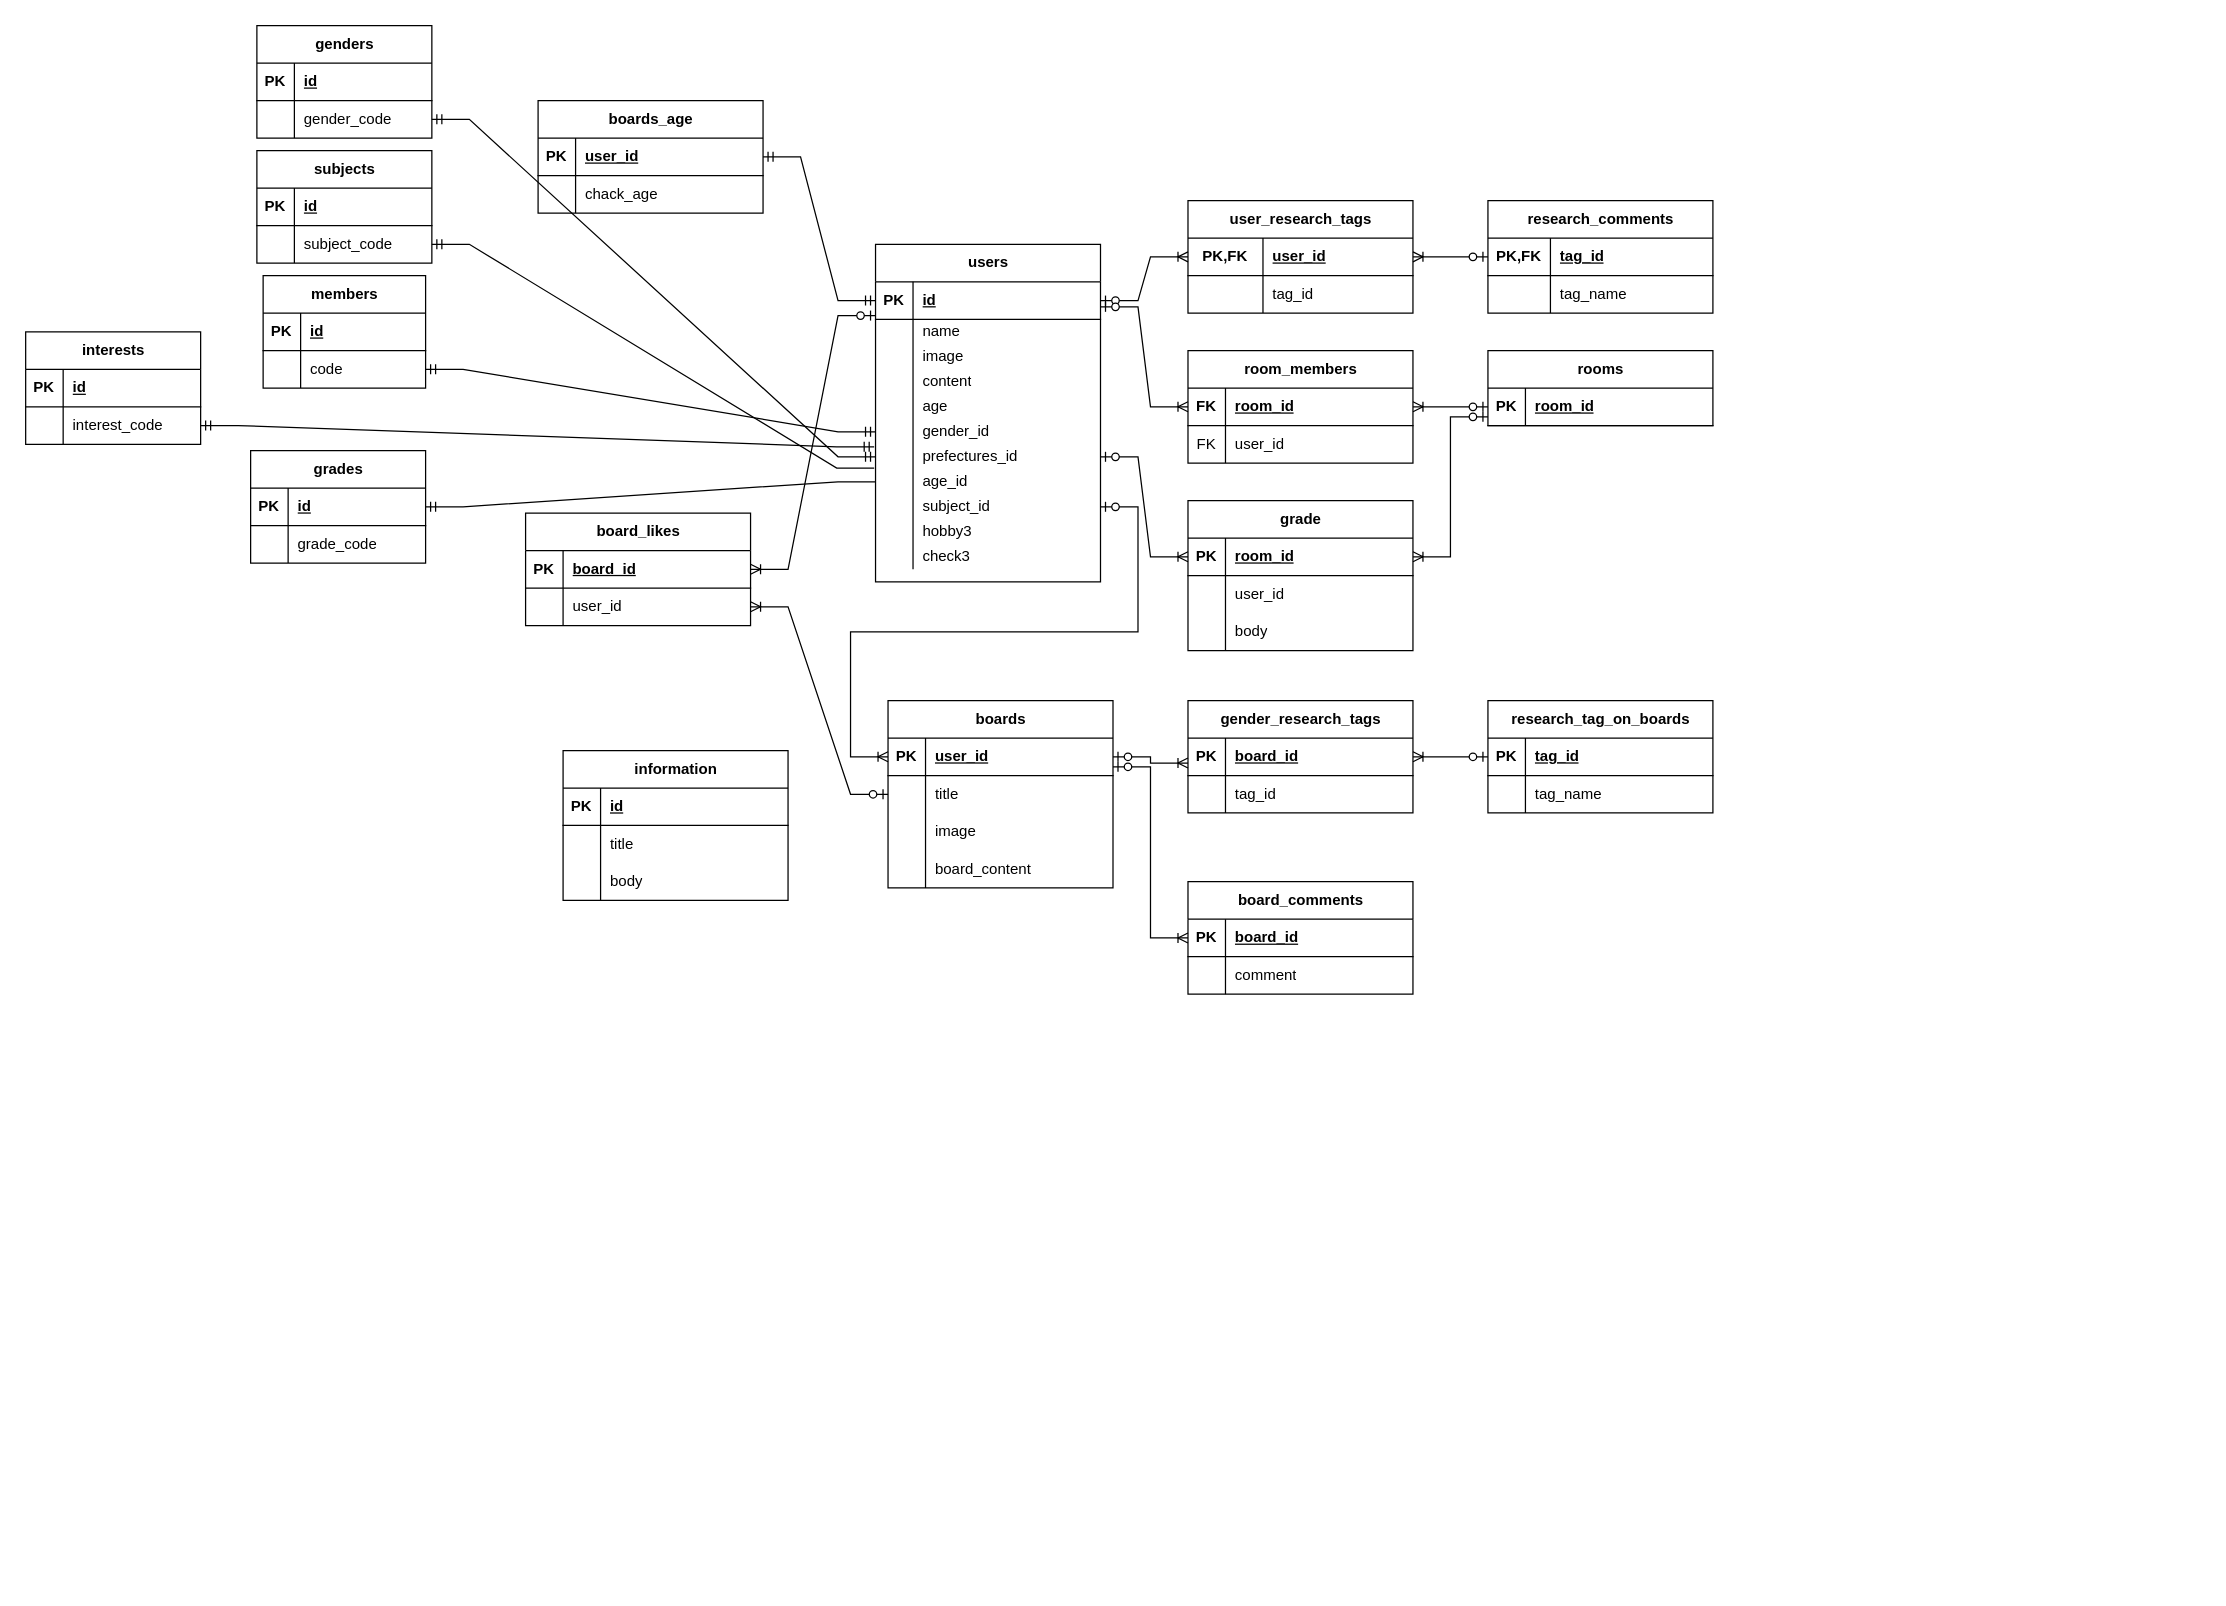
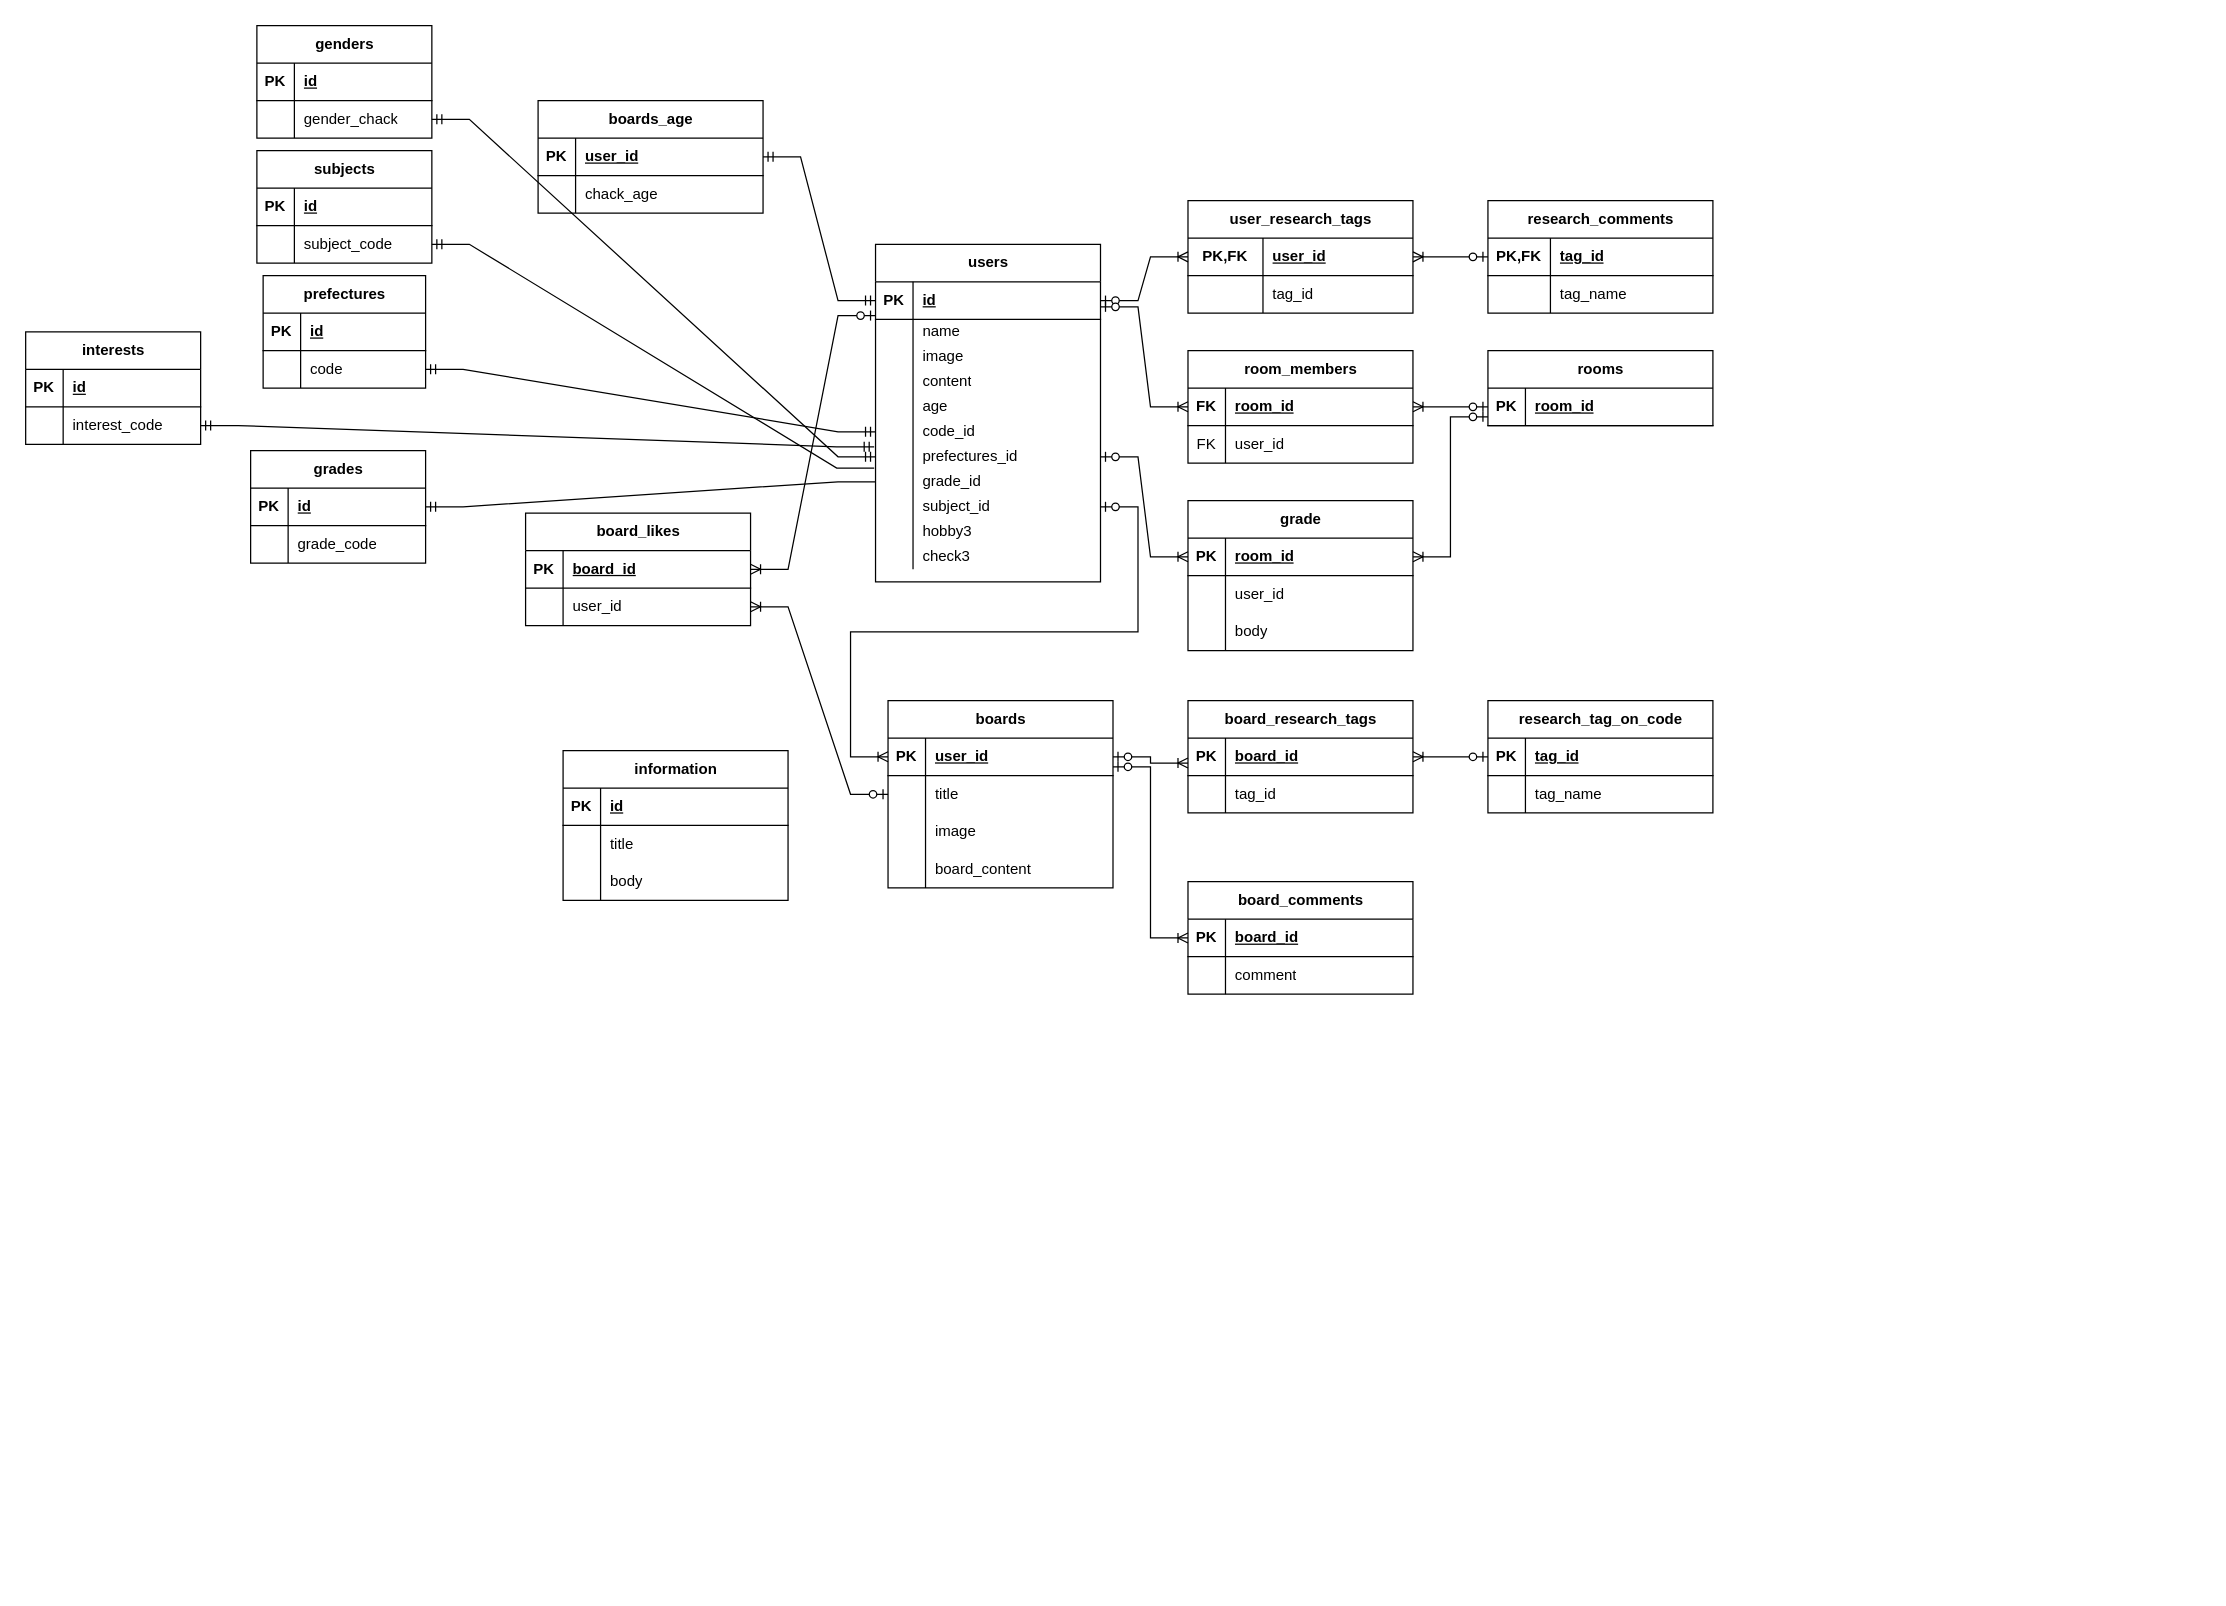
node "gender_code": label "gender_code" -> "gender_chack"
node "members": label "members" -> "prefectures"
node "gender_id": label "gender_id" -> "code_id"
node "age_id": label "age_id" -> "grade_id"
node "gender_research_tags": label "gender_research_tags" -> "board_research_tags"
node "research_tag_on_boards": label "research_tag_on_boards" -> "research_tag_on_code"
